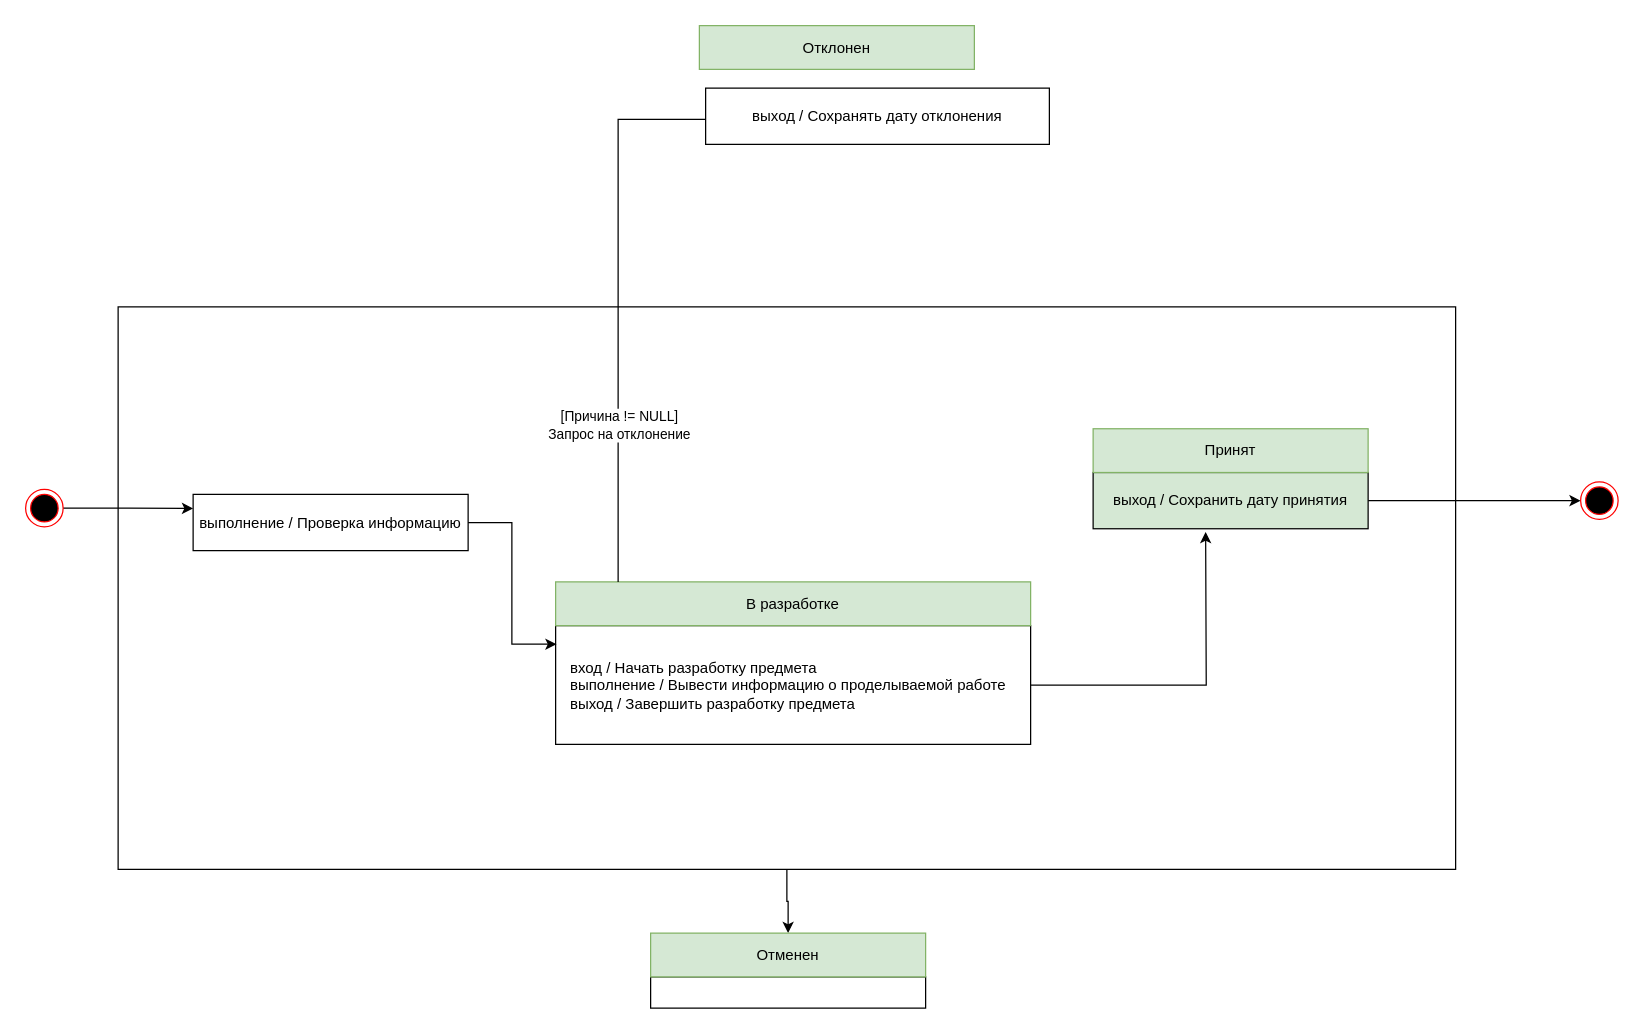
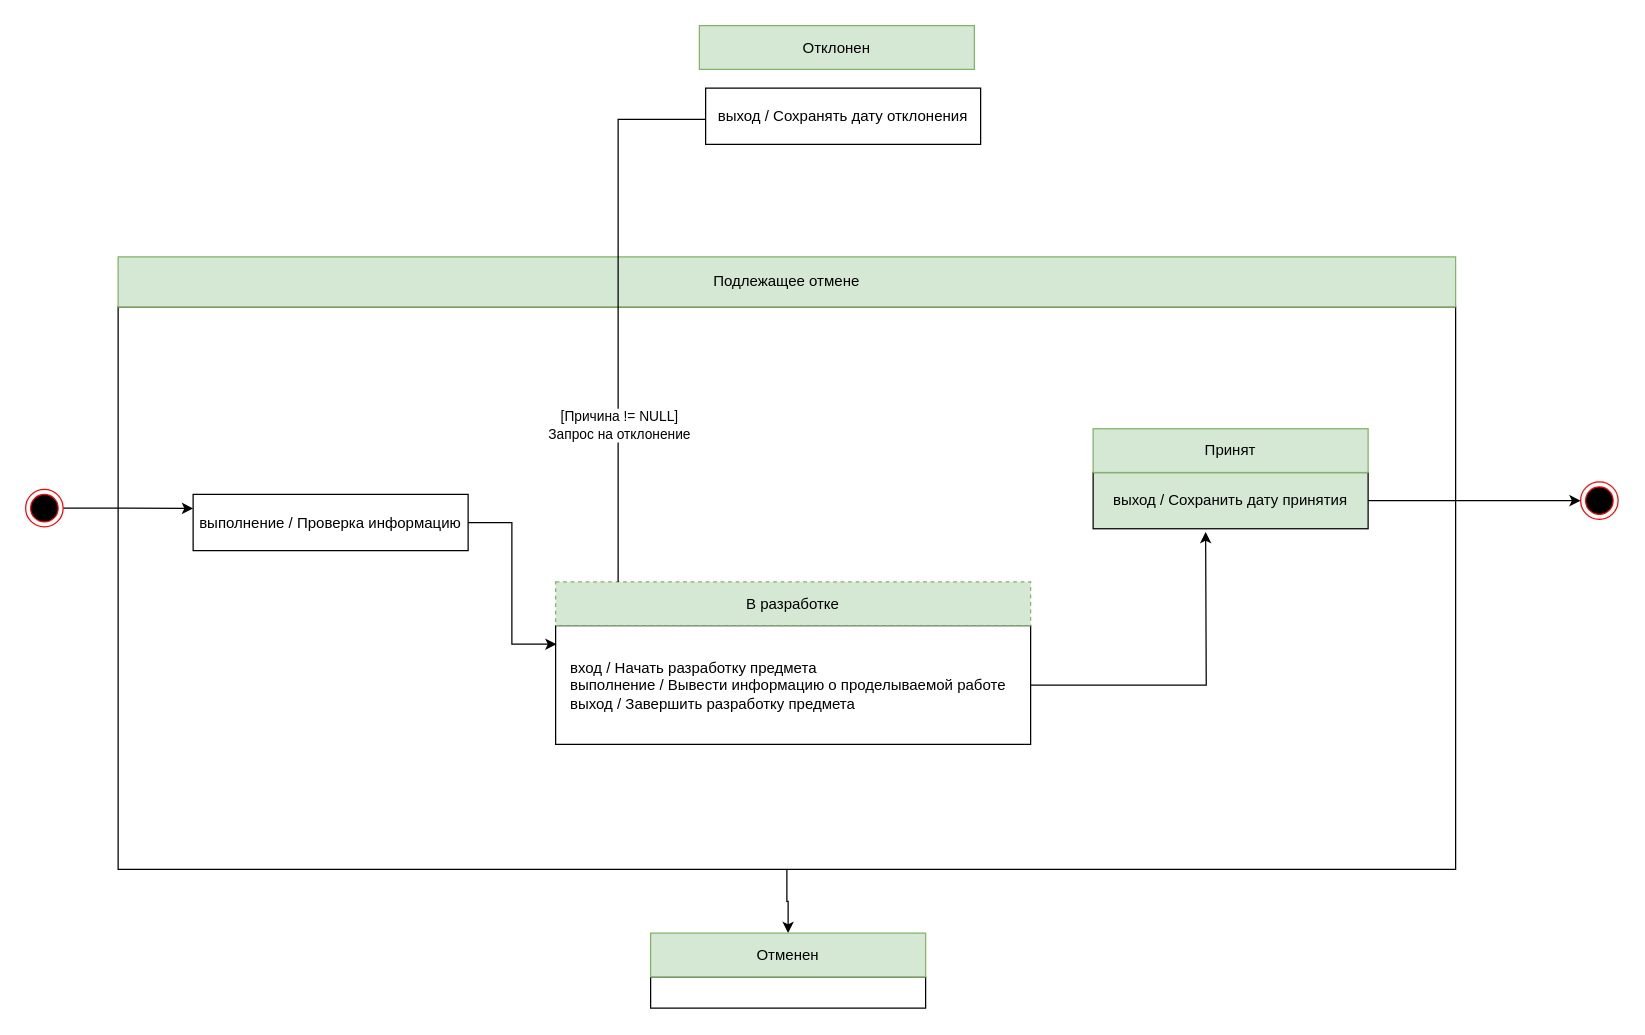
node "выход / Сохранять дату отклонения": size 344x56 -> 275x56
node "Подлежащее отмене": added
node "В разработке": style solid -> dashed
